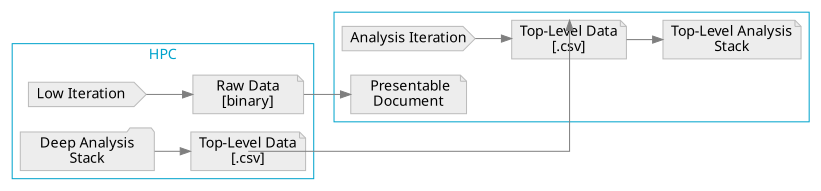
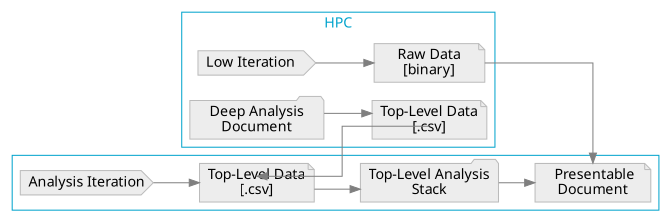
node "Top-Level Analysis Stack": shape note -> folder
node "Deep Analysis Stack": label "Deep Analysis Stack" -> "Deep Analysis Document"
edge "Top-Level Analysis Stack" -> "Presentable Document": added
